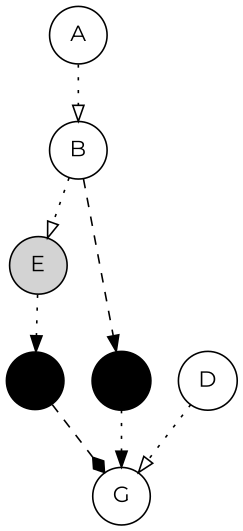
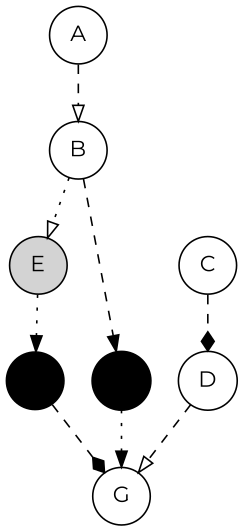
edge "A" -> "B": style dotted -> dashed
node "C": added
edge "D" -> "G": style dotted -> dashed
